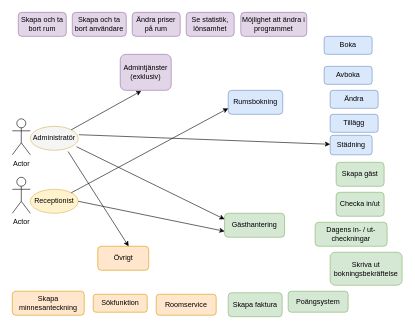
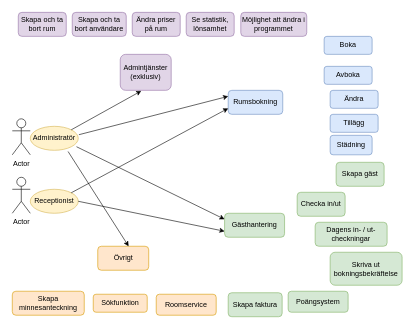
node "Administratör": fillcolor #f5f5f5 -> #fff2cc
edge "Administratör" -> "Städning": now "Administratör" -> "Rumsbokning"
node "Checka in/ut": moved (360, 204) -> (321, 204)
